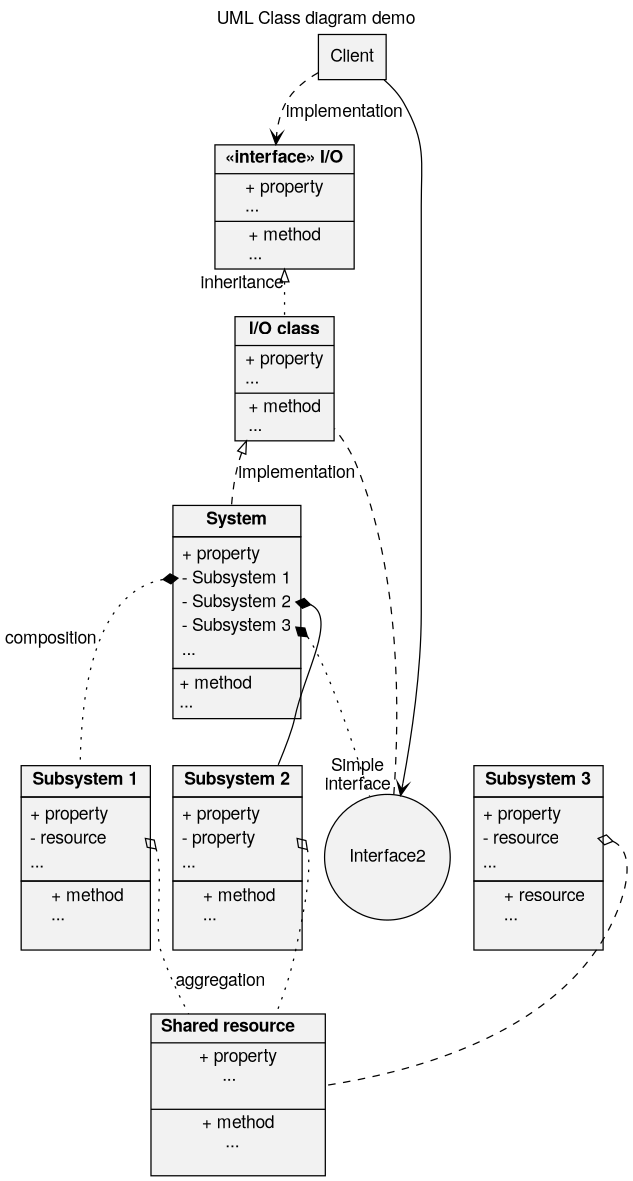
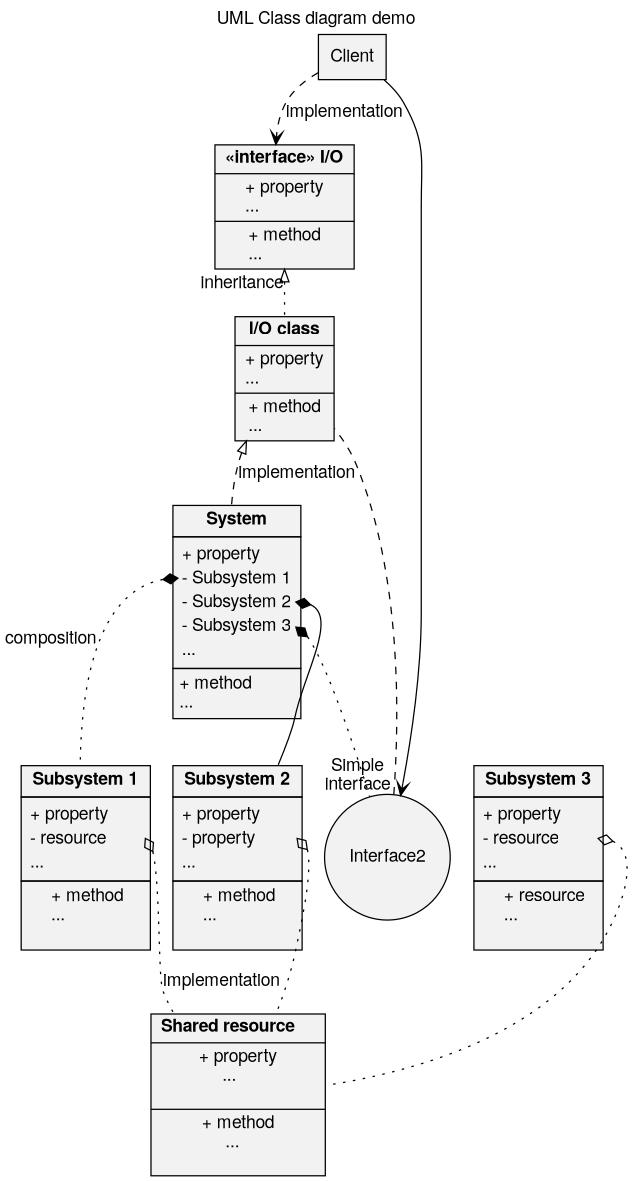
edge "Shared resource" -> "Subsystem 1": label "aggregation" -> "implementation"
edge "Shared resource" -> "Subsystem 3": style dashed -> dotted
